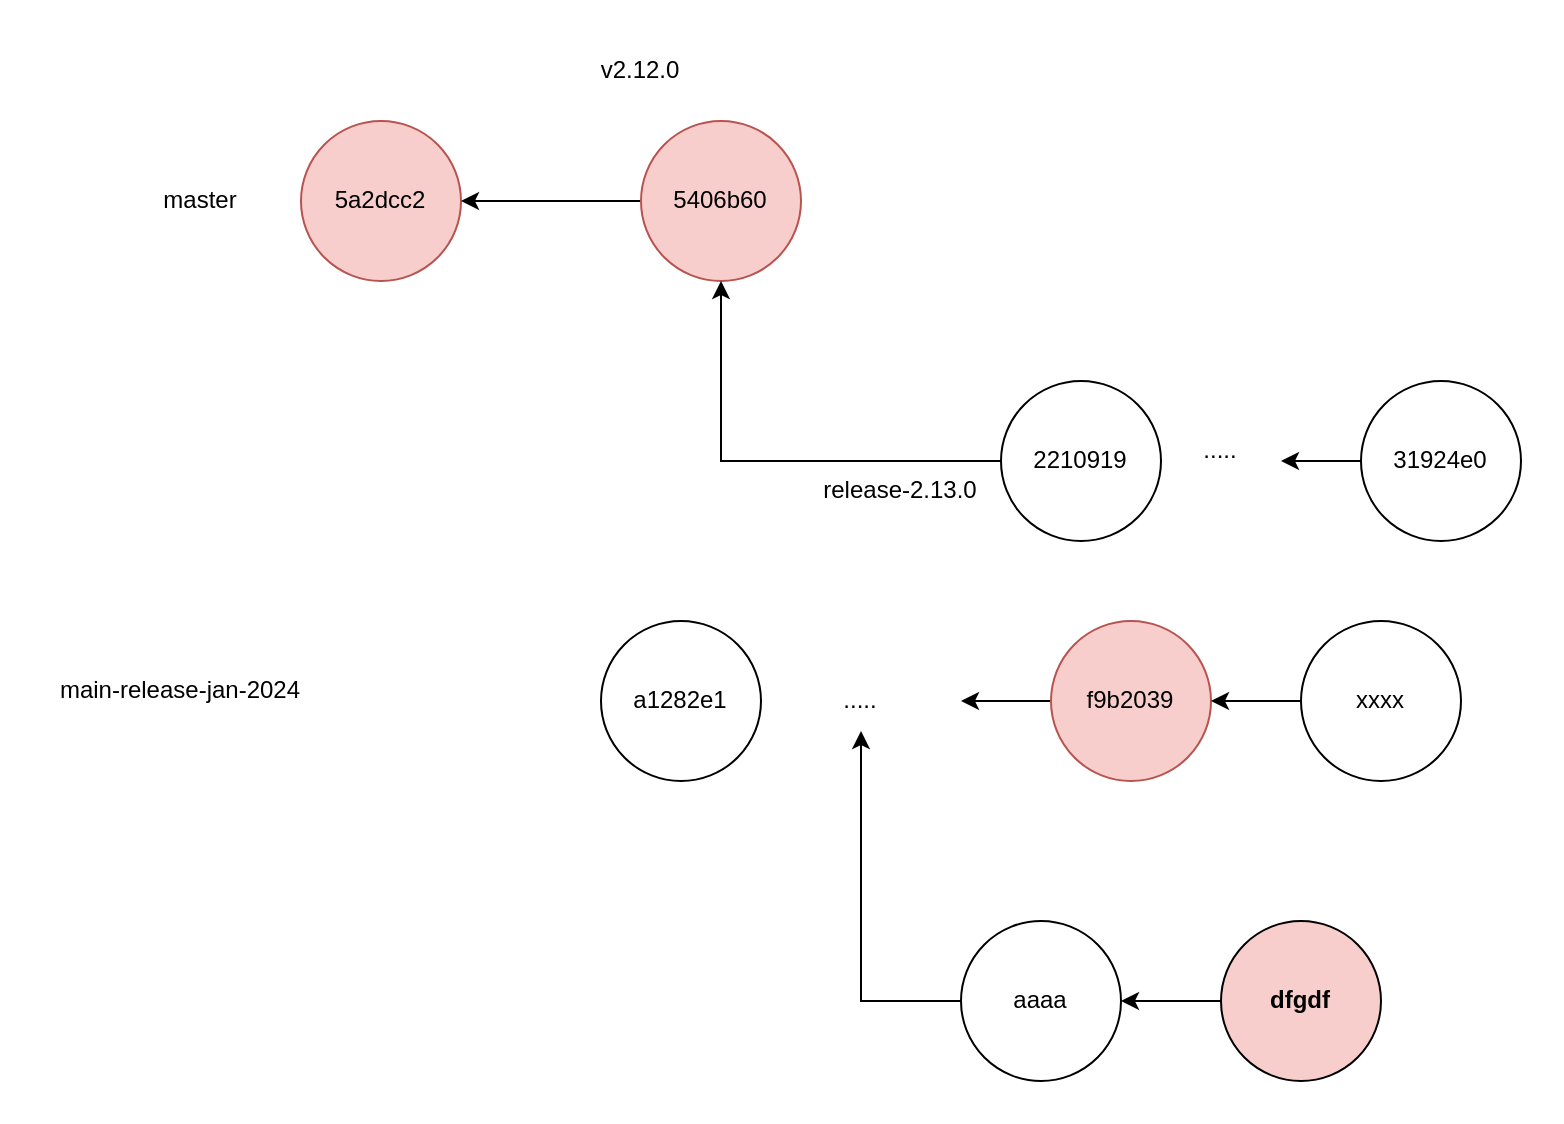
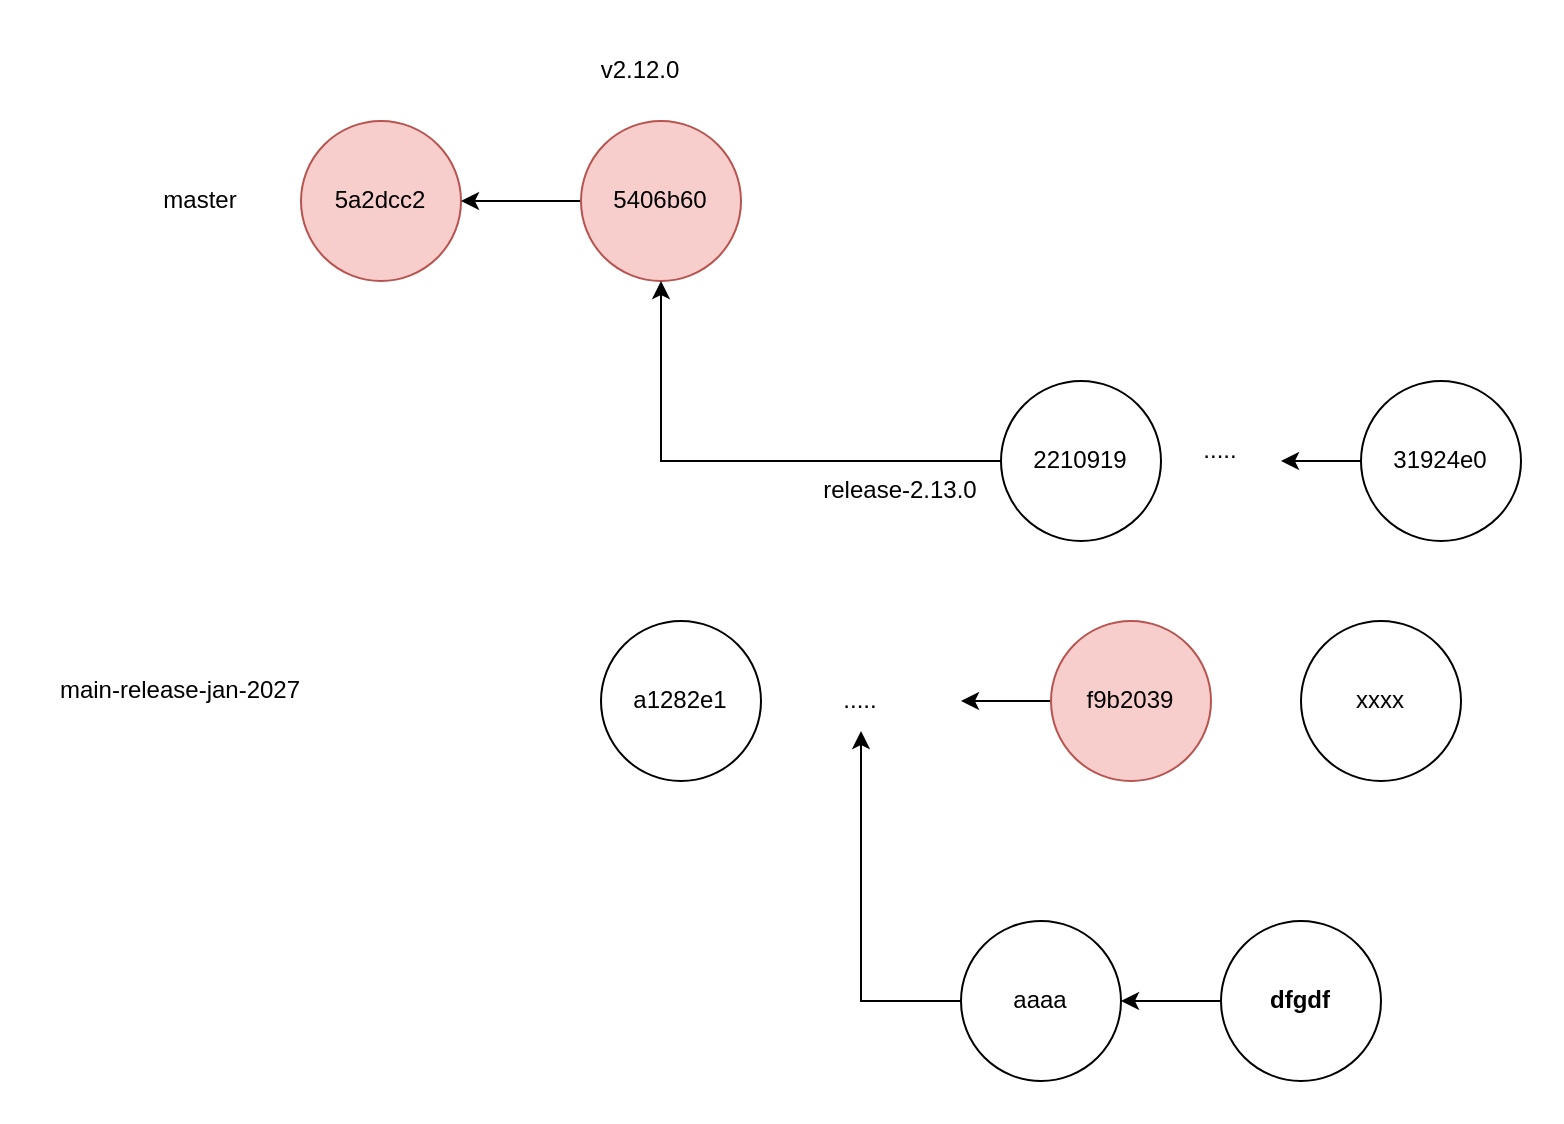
node "5406b60": moved (721, 201) -> (661, 201)
node "main-release-jan-2024": label "main-release-jan-2024" -> "main-release-jan-2027"
edge "xxxx" -> "f9b2039": removed
node "dfgdf": fillcolor #f8cecc -> #ffffff
